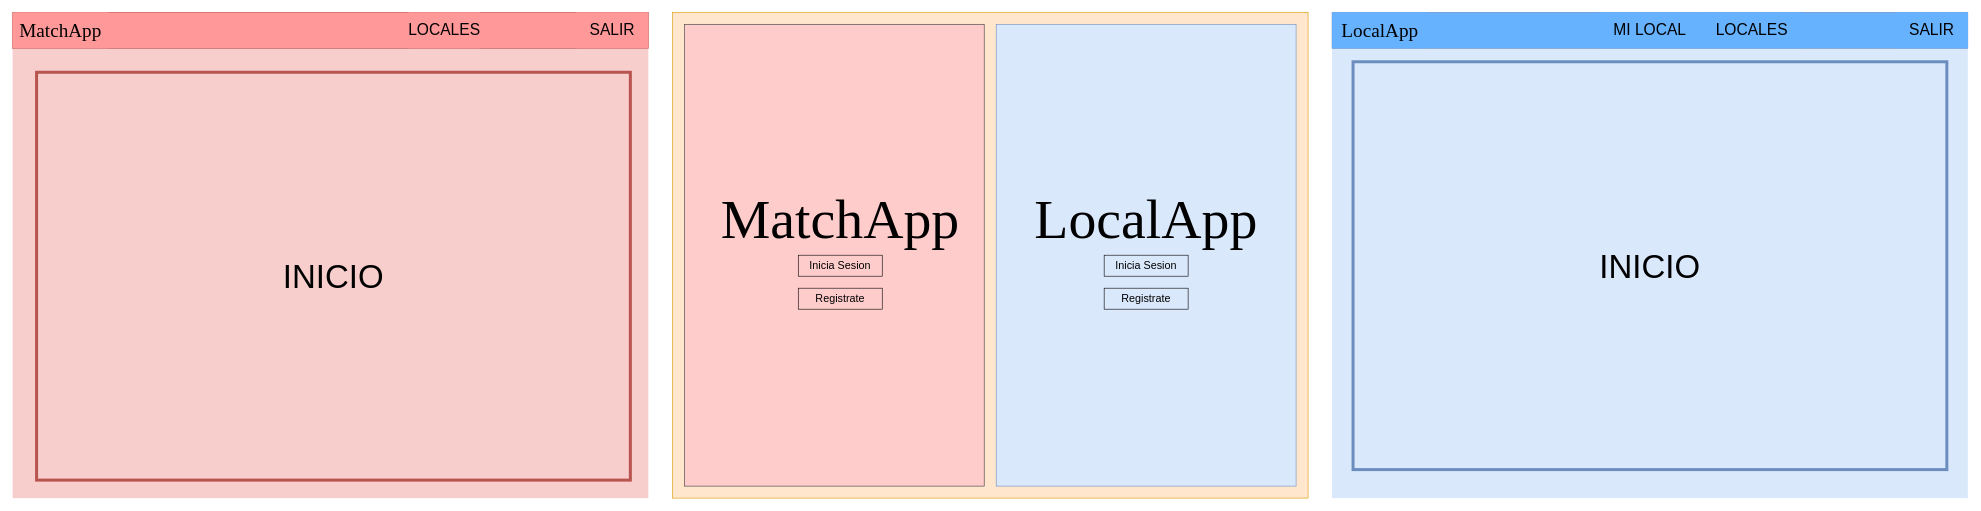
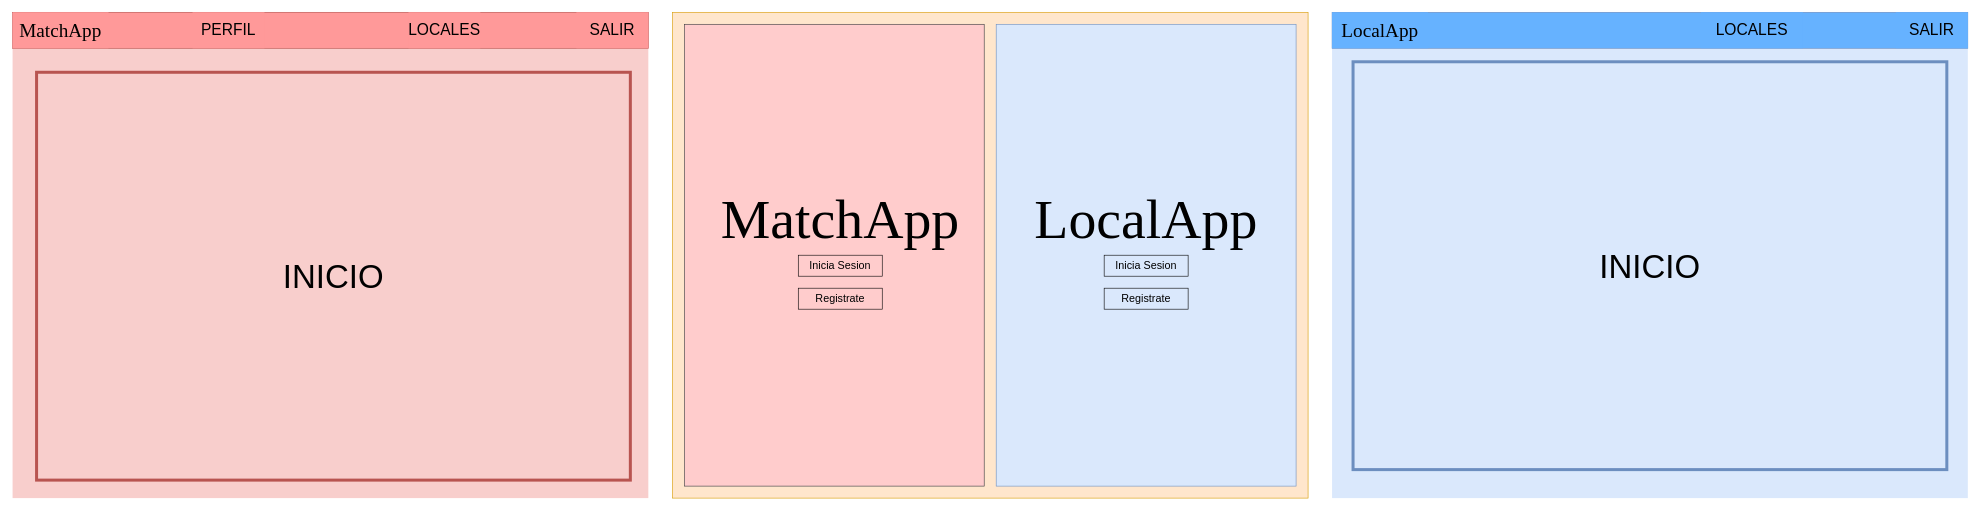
node "PERFIL": added
node "MI LOCAL": removed
